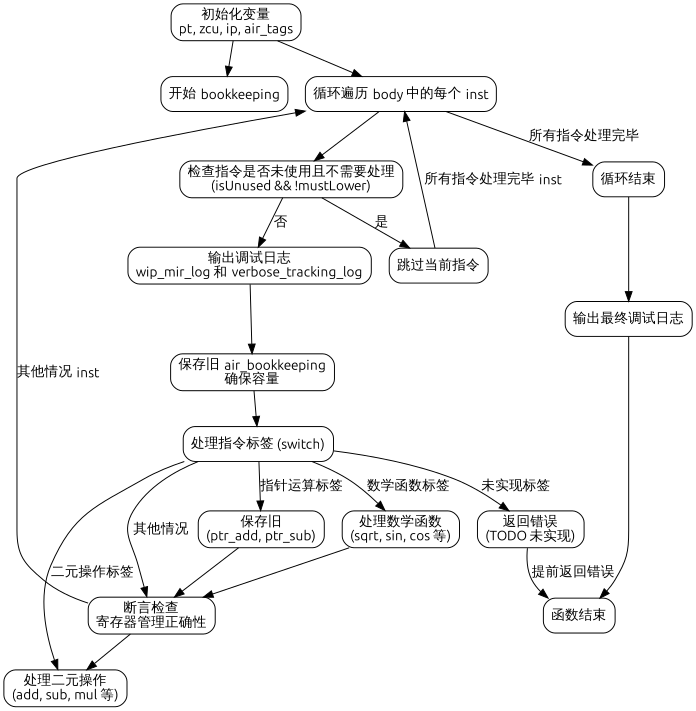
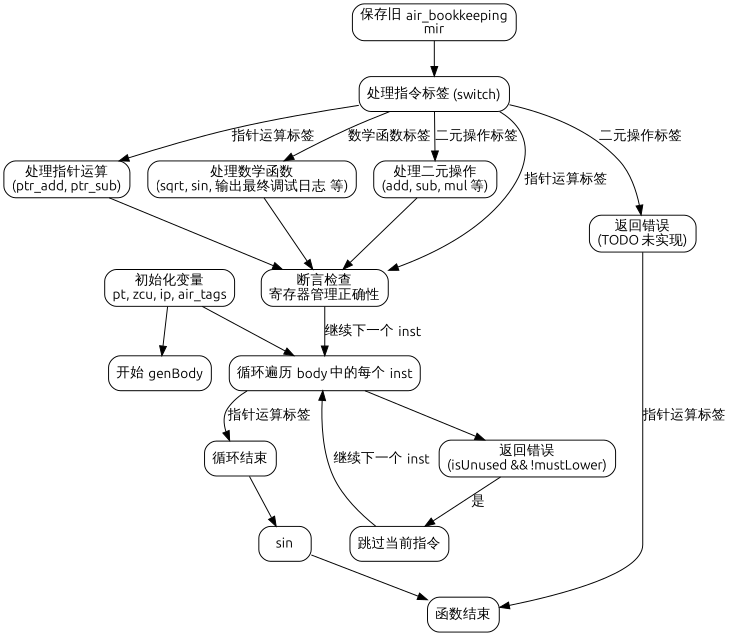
node "开始 bookkeeping": label "开始 bookkeeping" -> "开始 genBody"
edge "循环遍历 body 中的每个 inst" -> "循环结束": label "所有指令处理完毕" -> "指针运算标签"
node "检查指令是否未使用且不需要处理 (isUnused && !mustLower)": label "检查指令是否未使用且不需要处理 (isUnused && !mustLower)" -> "返回错误 (isUnused && !mustLower)"
edge "跳过当前指令" -> "循环遍历 body 中的每个 inst": label "所有指令处理完毕 inst" -> "继续下一个 inst"
node "输出调试日志 wip_mir_log 和 verbose_tracking_log": removed
node "输出最终调试日志": label "输出最终调试日志" -> "sin"
edge "断言检查 寄存器管理正确性" -> "循环遍历 body 中的每个 inst": label "其他情况 inst" -> "继续下一个 inst"
node "保存旧 air_bookkeeping 确保容量": label "保存旧 air_bookkeeping 确保容量" -> "保存旧 air_bookkeeping mir"
edge "处理指令标签 (switch)" -> "返回错误 (TODO 未实现)": label "未实现标签" -> "二元操作标签"
edge "处理指令标签 (switch)" -> "断言检查 寄存器管理正确性": label "其他情况" -> "指针运算标签"
node "保存旧 (ptr_add, ptr_sub)": label "保存旧 (ptr_add, ptr_sub)" -> "处理指针运算 (ptr_add, ptr_sub)"
node "处理数学函数 (sqrt, sin, cos 等)": label "处理数学函数 (sqrt, sin, cos 等)" -> "处理数学函数 (sqrt, sin, 输出最终调试日志 等)"
edge "返回错误 (TODO 未实现)" -> "函数结束": label "提前返回错误" -> "指针运算标签"
edge "断言检查 寄存器管理正确性" -> "处理二元操作 (add, sub, mul 等)": reversed
